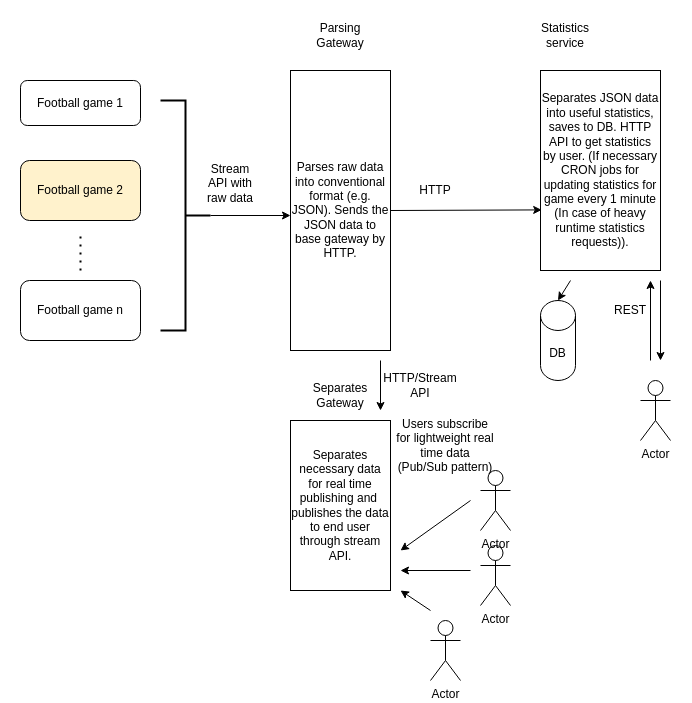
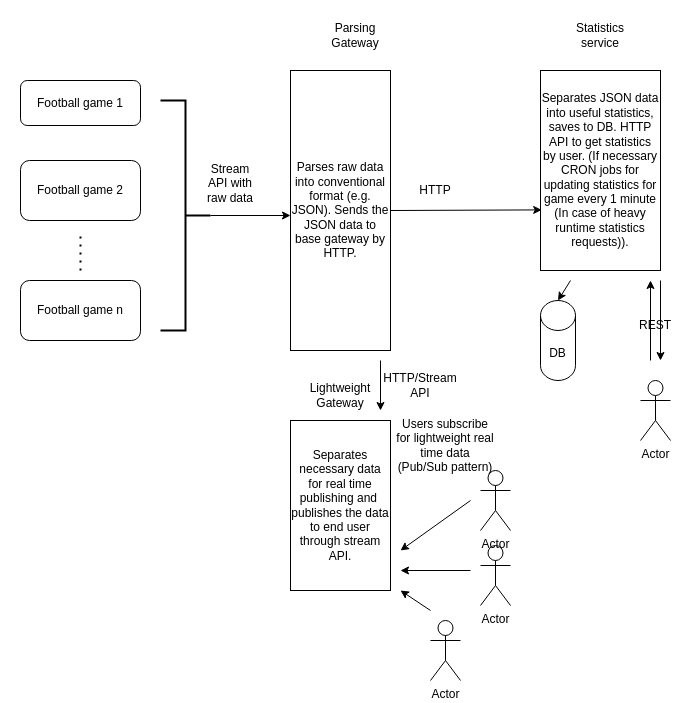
node "Parsing Gateway": moved (341, 36) -> (356, 36)
node "Statistics service": moved (566, 36) -> (601, 36)
node "Football game 2": fillcolor #fff2cc -> #ffffff
node "REST": moved (631, 311) -> (656, 326)
node "Separates Gateway": label "Separates Gateway" -> "Lightweight Gateway"
